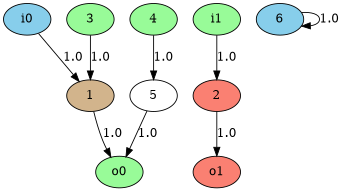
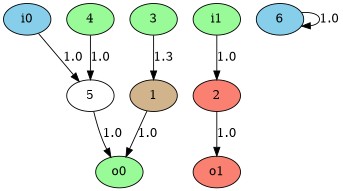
edge "i0" -> "1": now "i0" -> "5"
edge "3" -> "1": label "1.0" -> "1.3"
